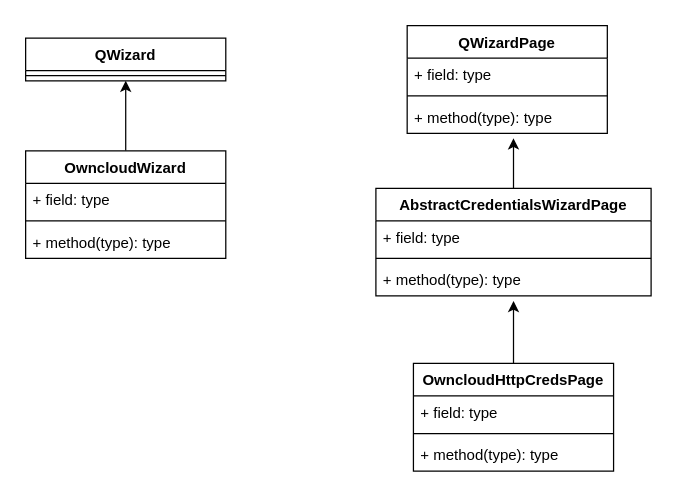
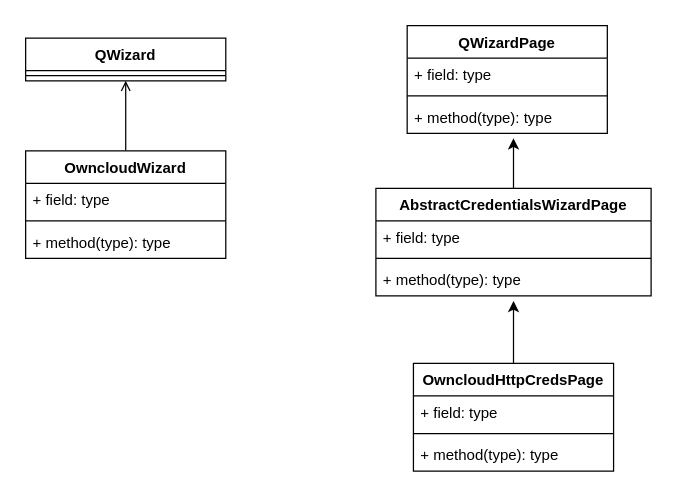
edge "OwncloudWizard" -> "QWizard": arrowhead classic -> open
